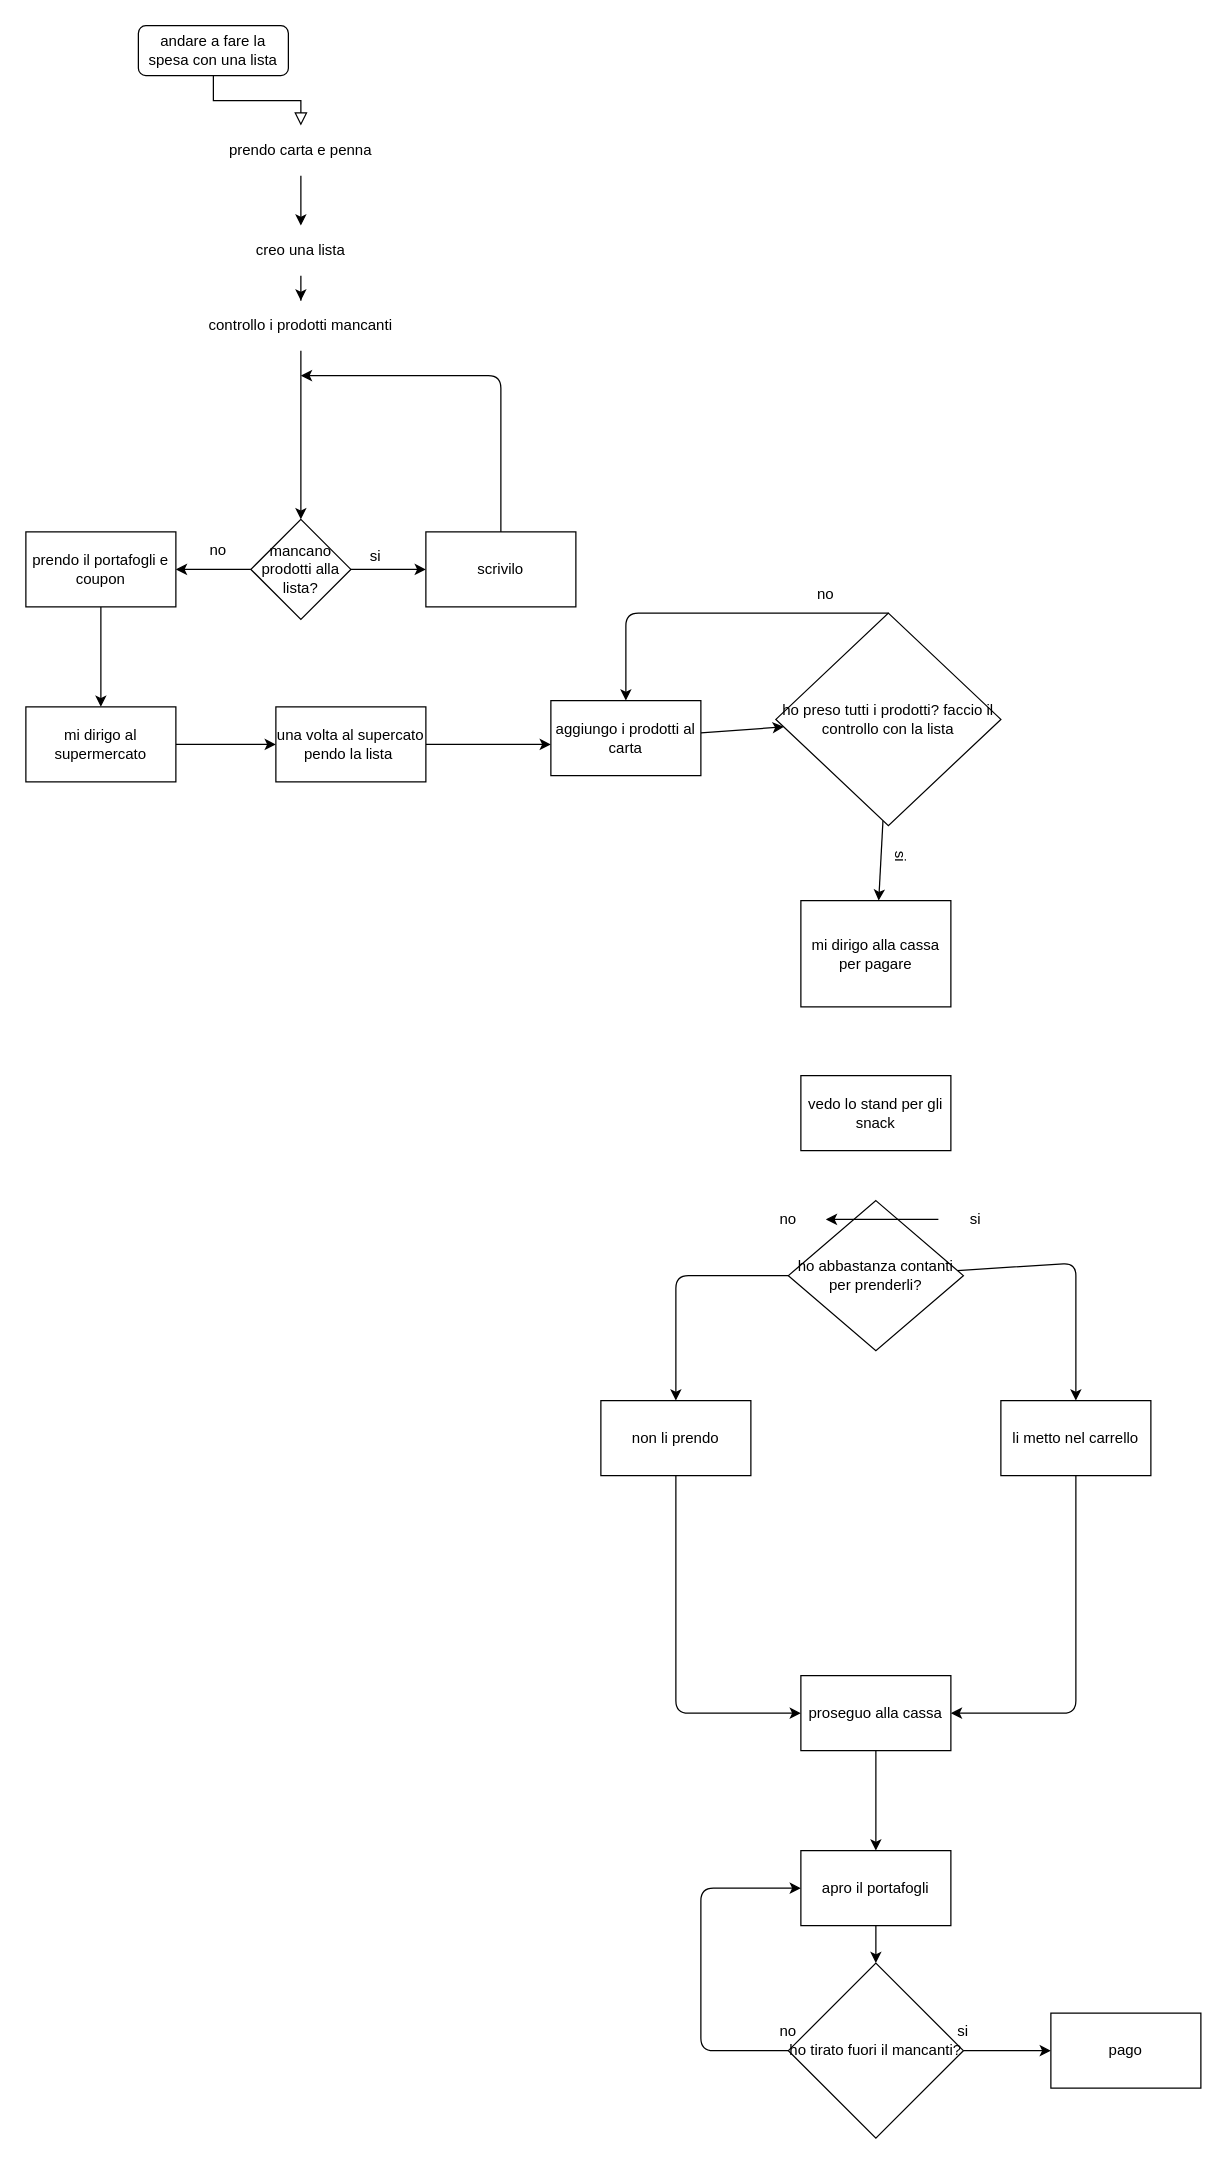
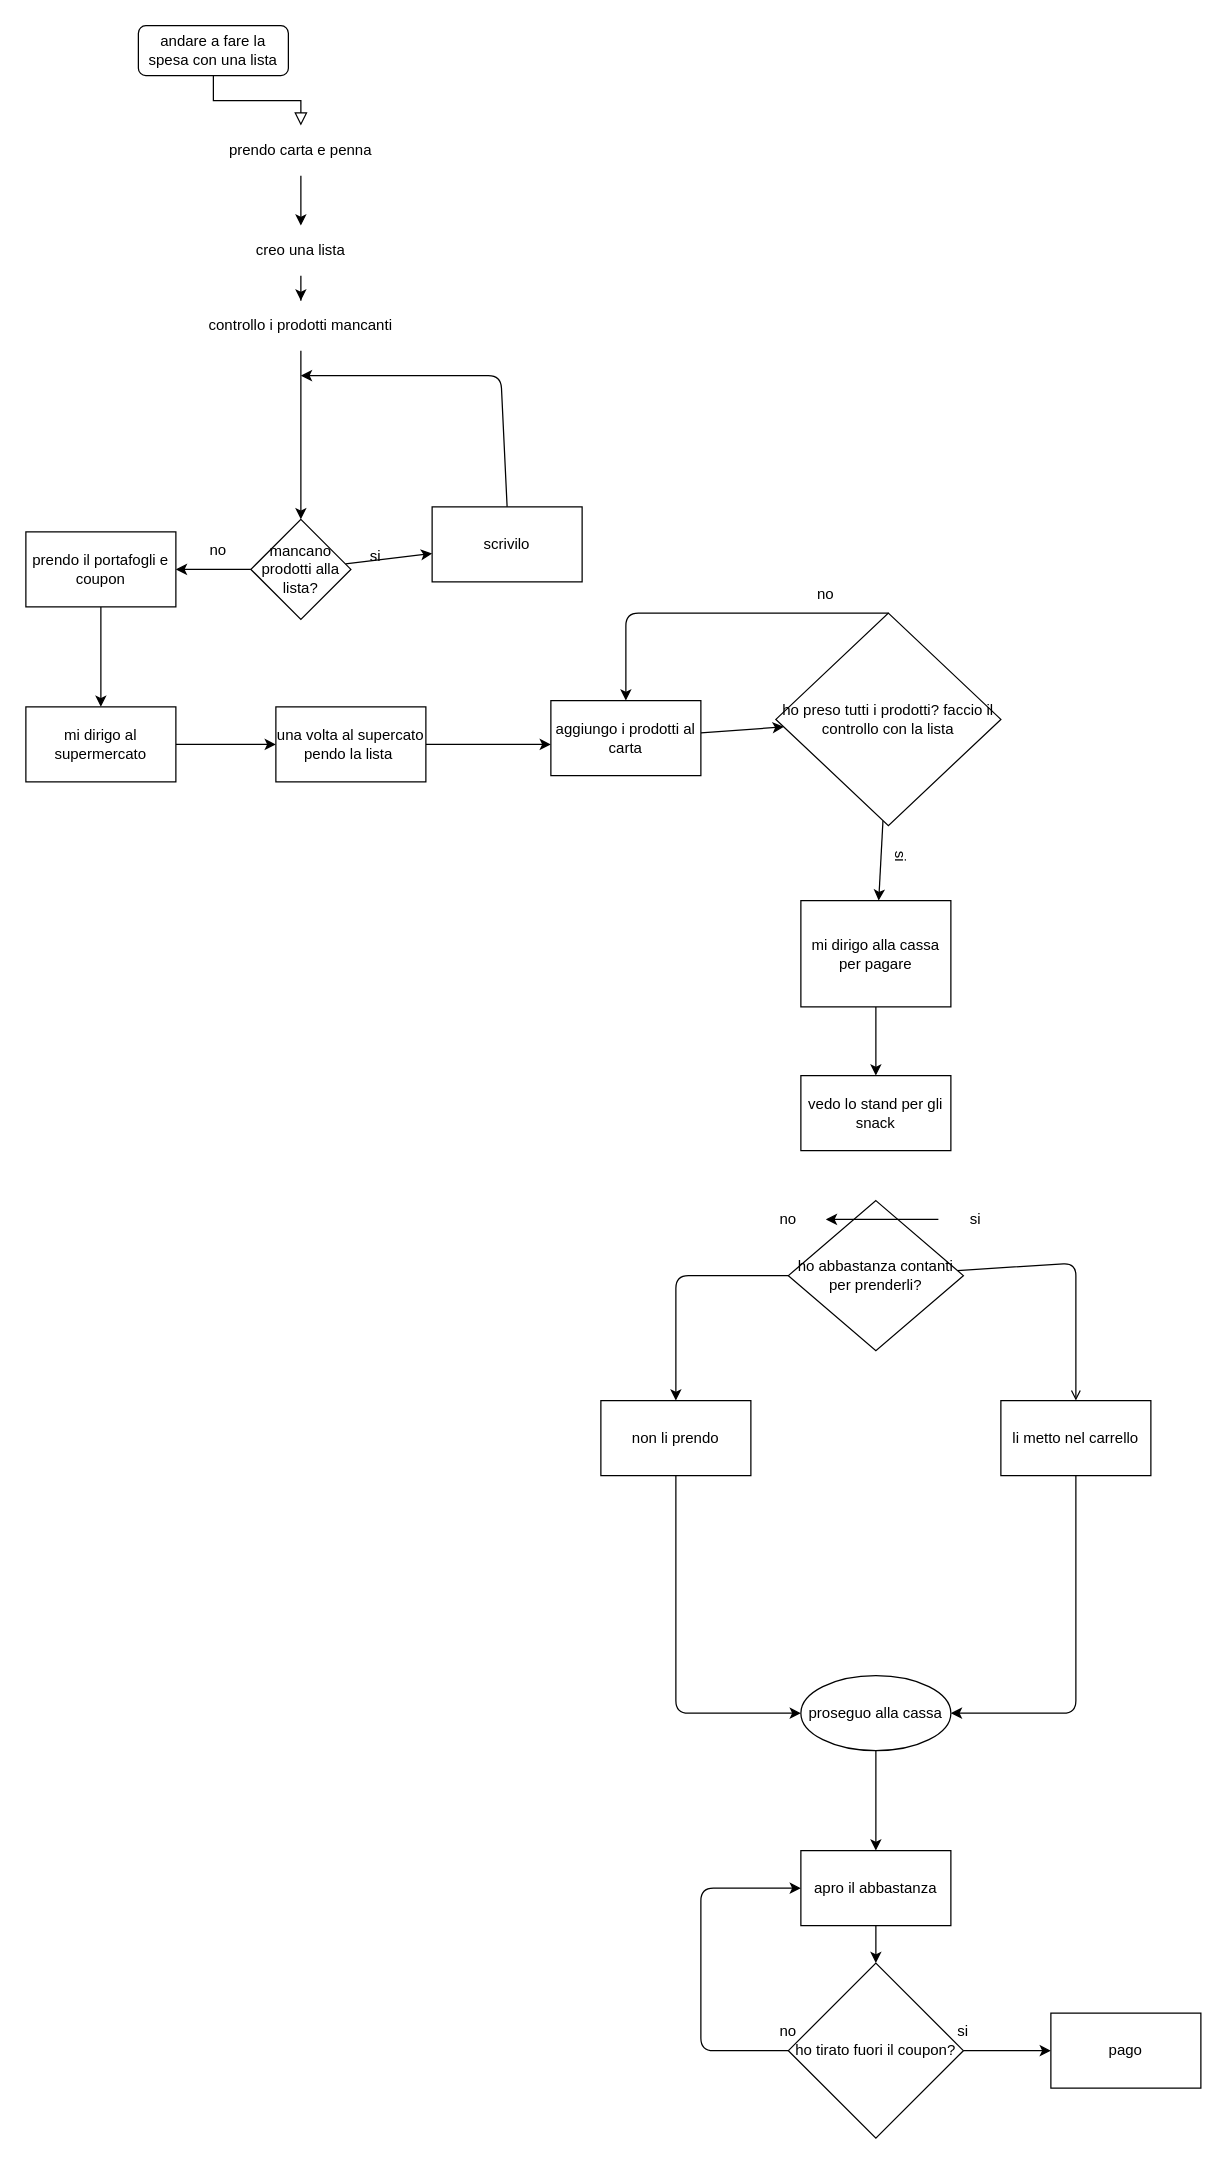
node "scrivilo": moved (501, 569) -> (507, 544)
edge "mi dirigo alla cassa per pagare" -> "vedo lo stand per gli snack": added
edge "ho abbastanza contanti per prenderli?" -> "li metto nel carrello": arrowhead classic -> open
node "proseguo alla cassa": shape rectangle -> ellipse
node "apro il portafogli": label "apro il portafogli" -> "apro il abbastanza"
node "ho tirato fuori il mancanti?": label "ho tirato fuori il mancanti?" -> "ho tirato fuori il coupon?"
